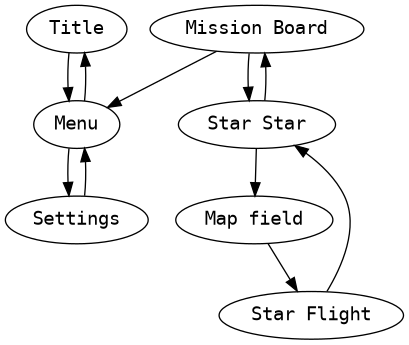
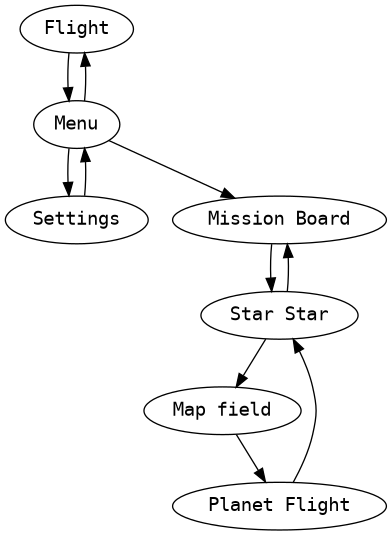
node "Title": label "Title" -> "Flight"
edge "Mission Board" -> "Menu": reversed
node "Star Flight": label "Star Flight" -> "Planet Flight"
